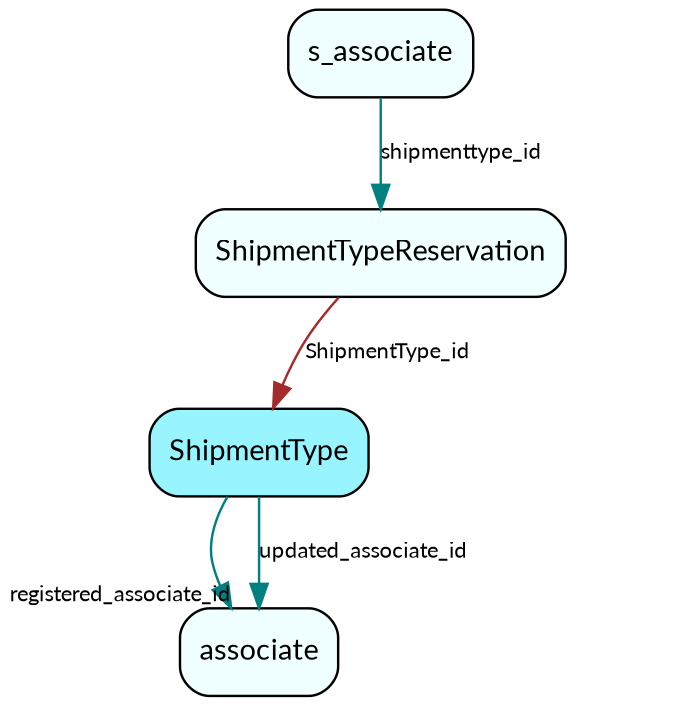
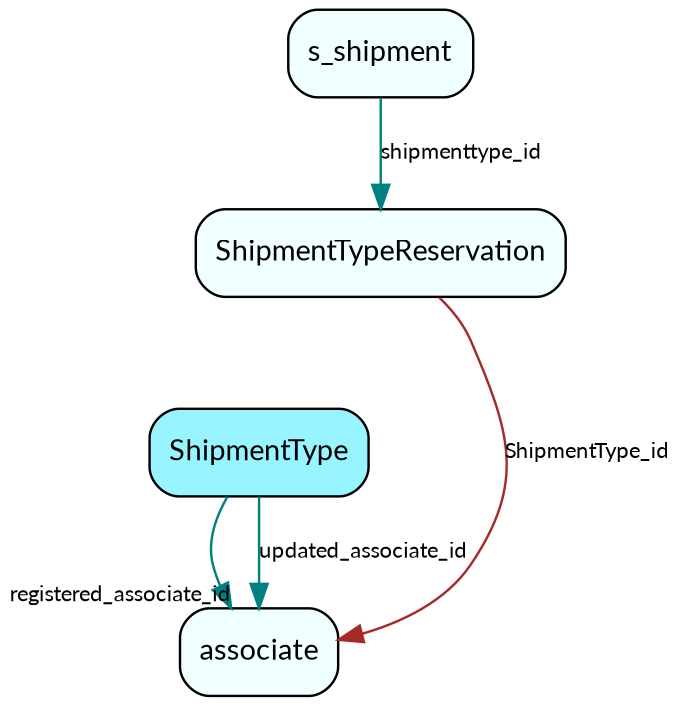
node "s_associate": label "s_associate" -> "s_shipment"
edge "ShipmentTypeReservation" -> "ShipmentType": now "ShipmentTypeReservation" -> "associate"
